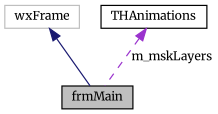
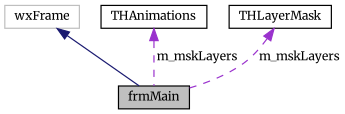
node "THLayerMask": added
